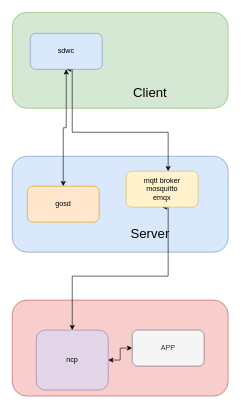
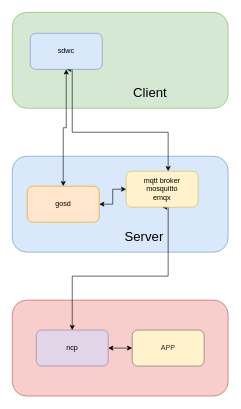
edge "mqtt broker mosquitto emqx" -- "gosd": added
node "Server": moved (150, 234) -> (144, 237)
node "APP": fillcolor #f5f5f5 -> #fff2cc
node "ncp": size 72x60 -> 72x36
